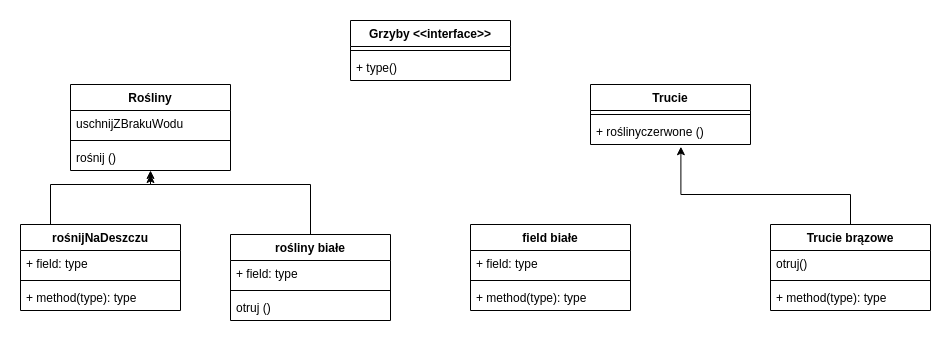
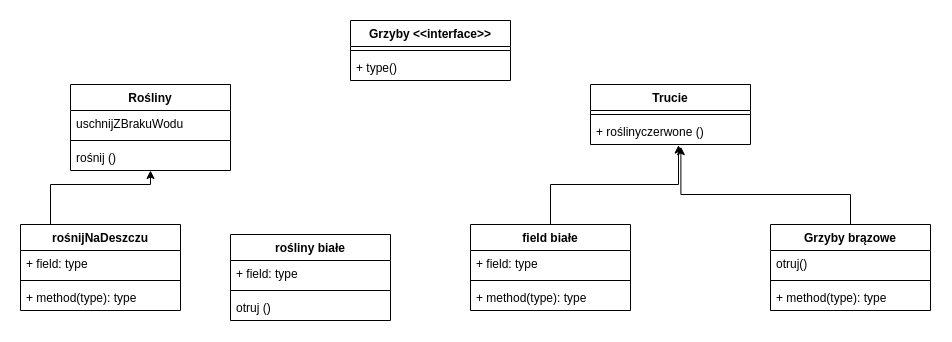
edge "rośliny białe" -> "rośnij ()": removed
edge "field białe" -> "+ roślinyczerwone ()": added
node "Trucie brązowe": label "Trucie brązowe" -> "Grzyby brązowe"
